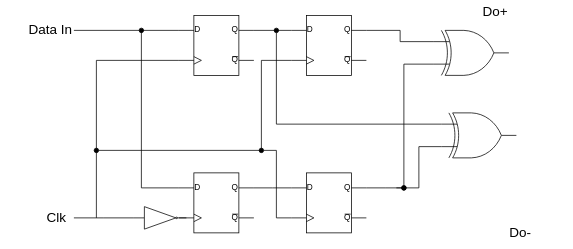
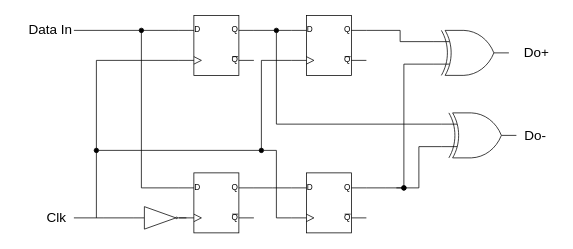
node "Do+": moved (495, 12) -> (537, 53)
node "Do-": moved (521, 233) -> (536, 135)
